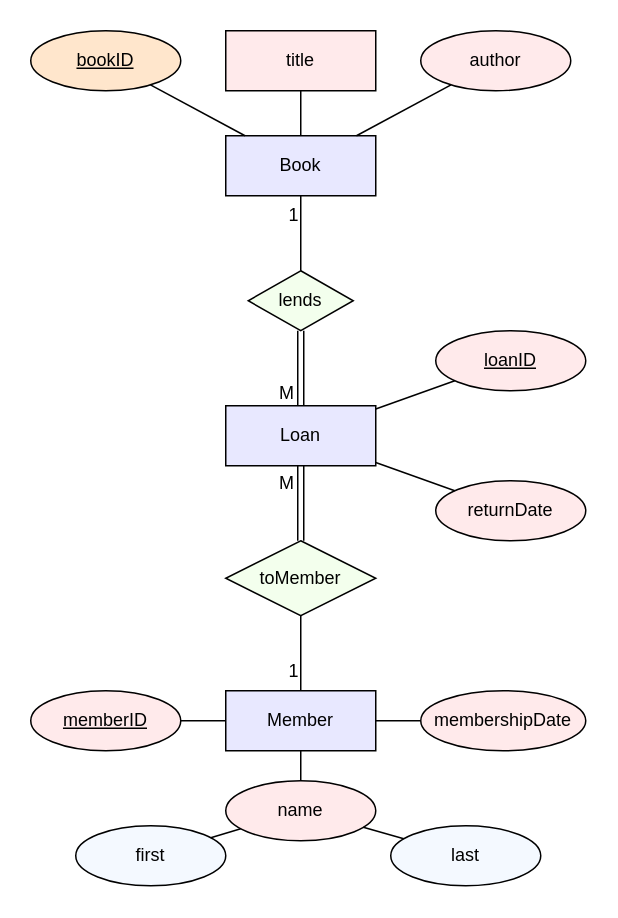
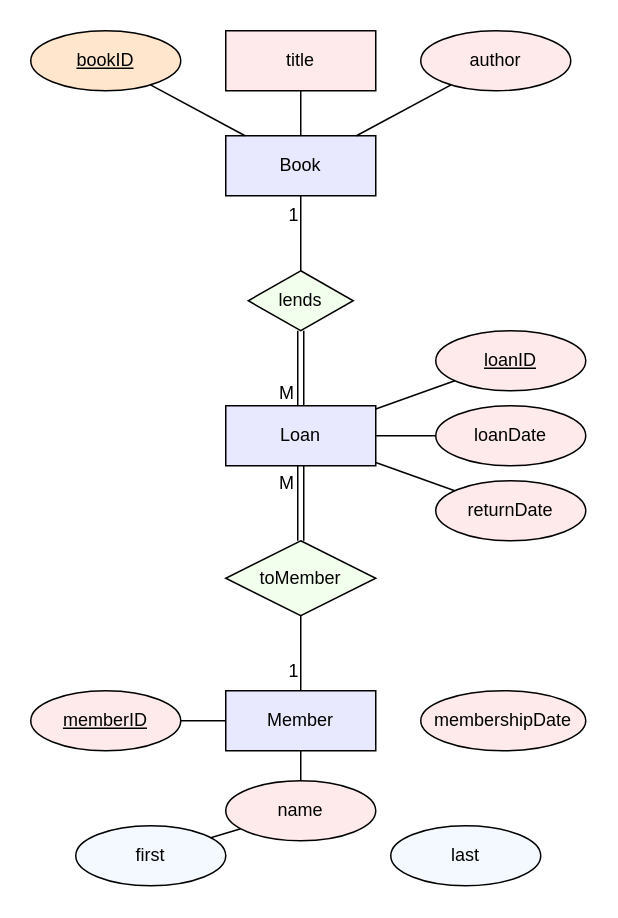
edge "Loan" -- "loanDate": added
node "loanDate": added
edge "Member" -- "membershipDate": removed
edge "name" -- "last": removed
